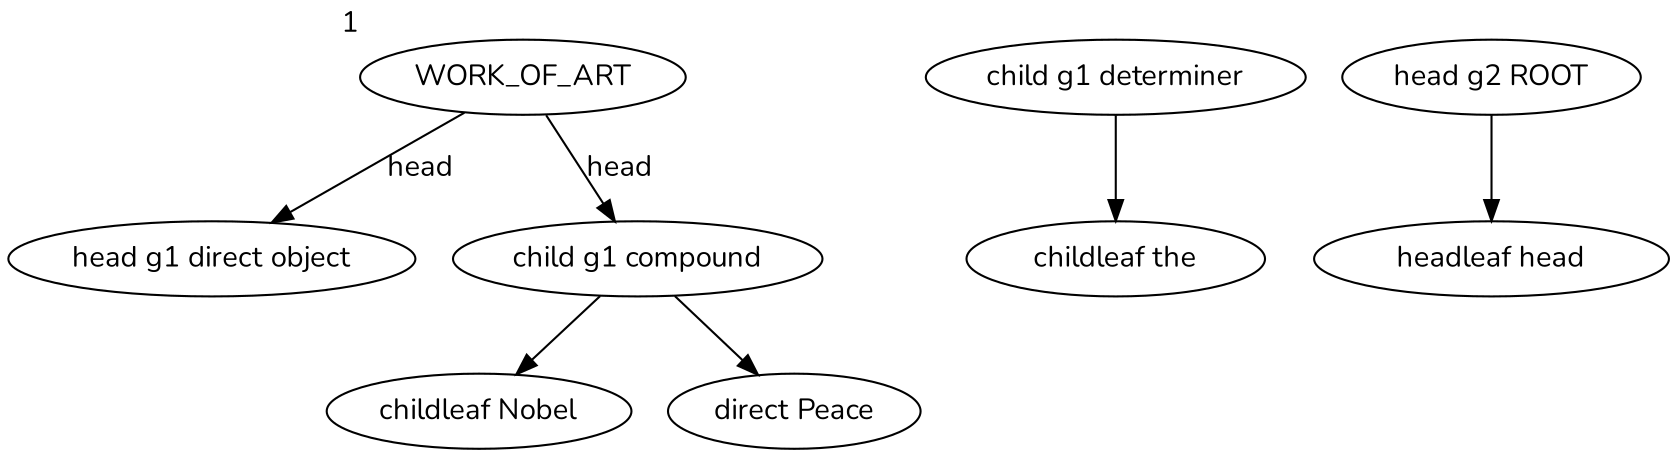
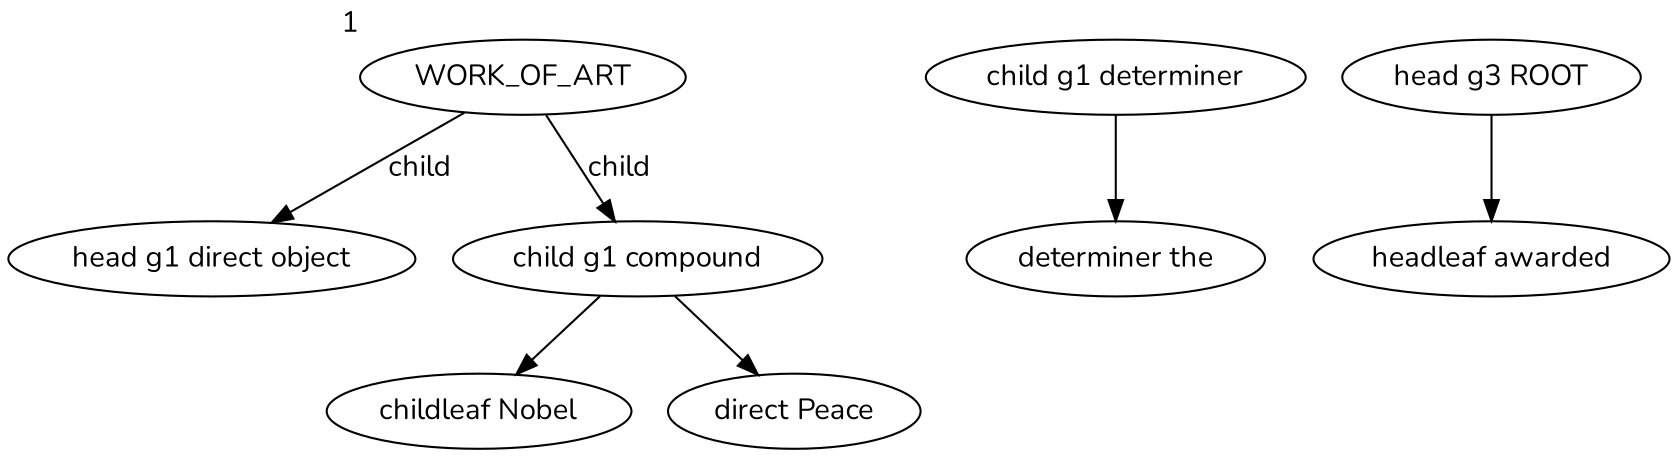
node "head g2 ROOT": label "head g2 ROOT" -> "head g3 ROOT"
edge "WORK_OF_ART 1" -> "head g1 direct object": label "head" -> "child"
edge "WORK_OF_ART 1" -> "child g1 compound": label "head" -> "child"
node "childleaf the": label "childleaf the" -> "determiner the"
node "headleaf head": label "headleaf head" -> "headleaf awarded"
